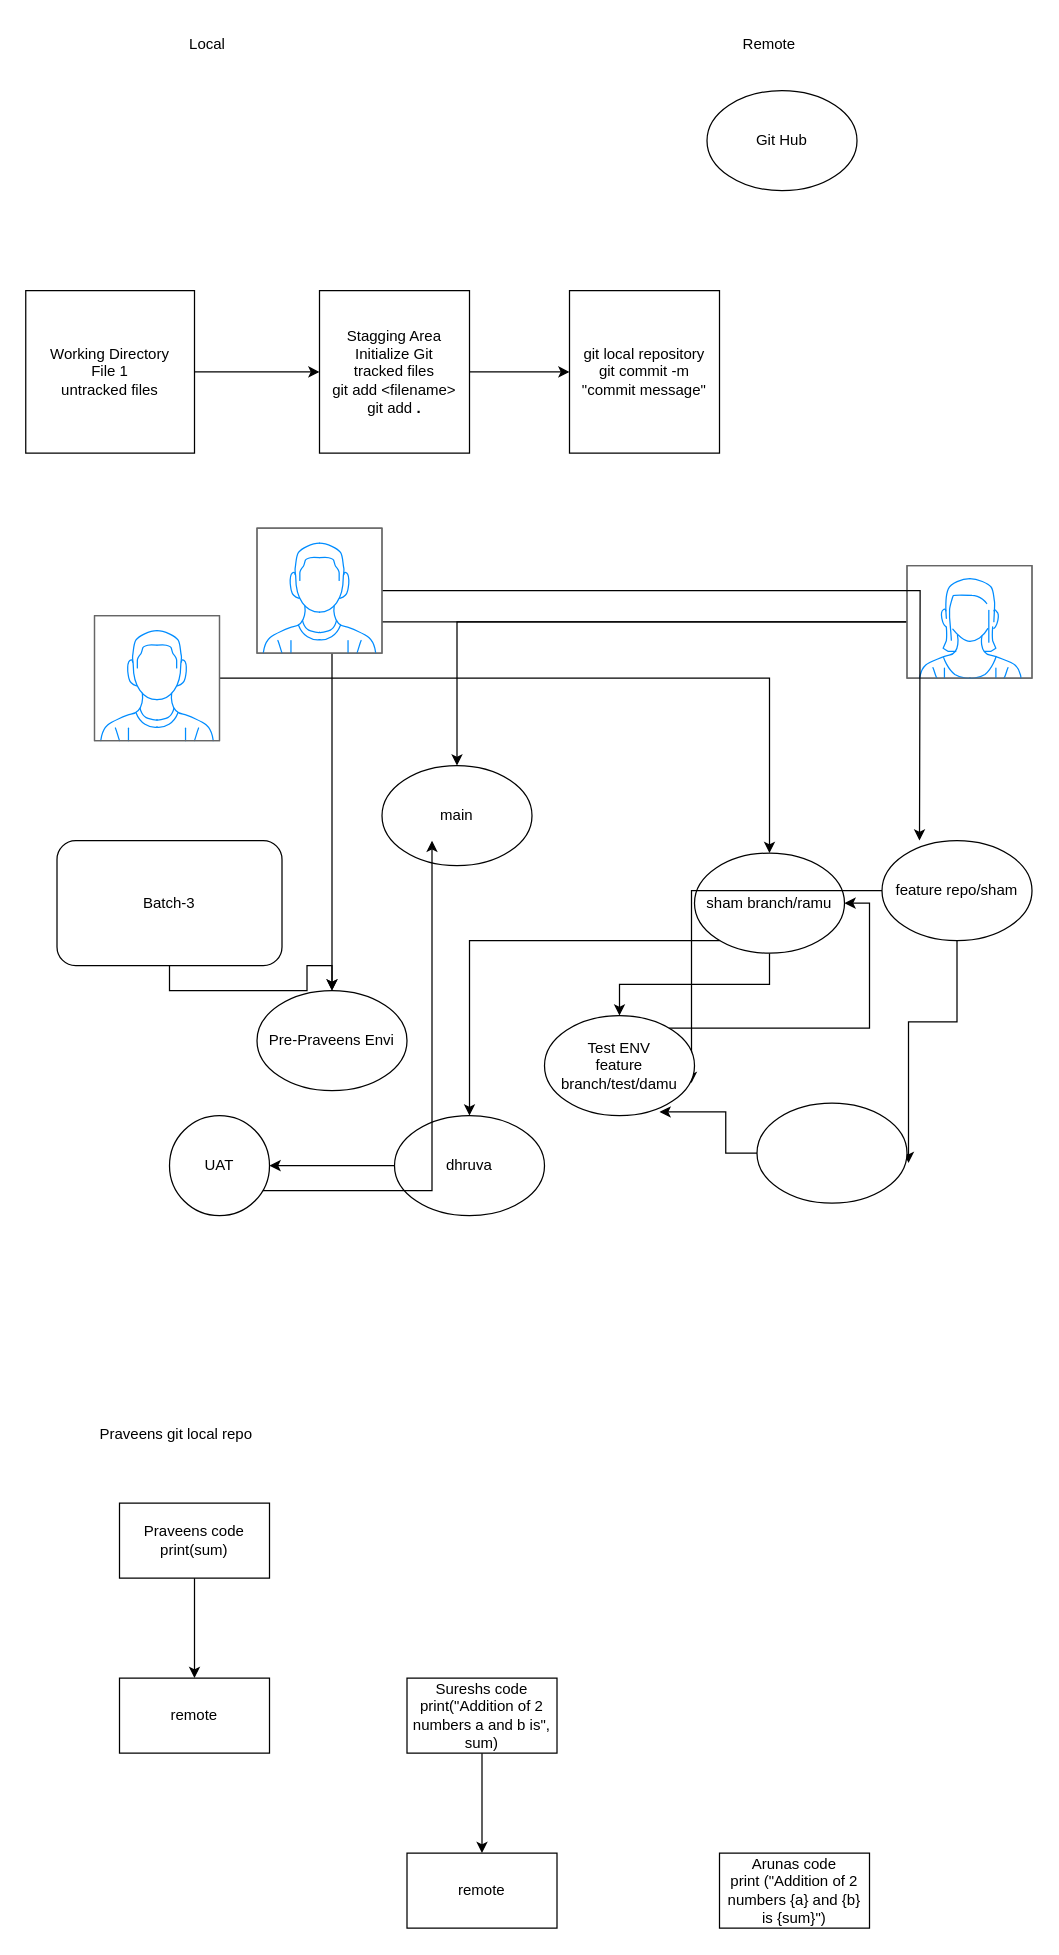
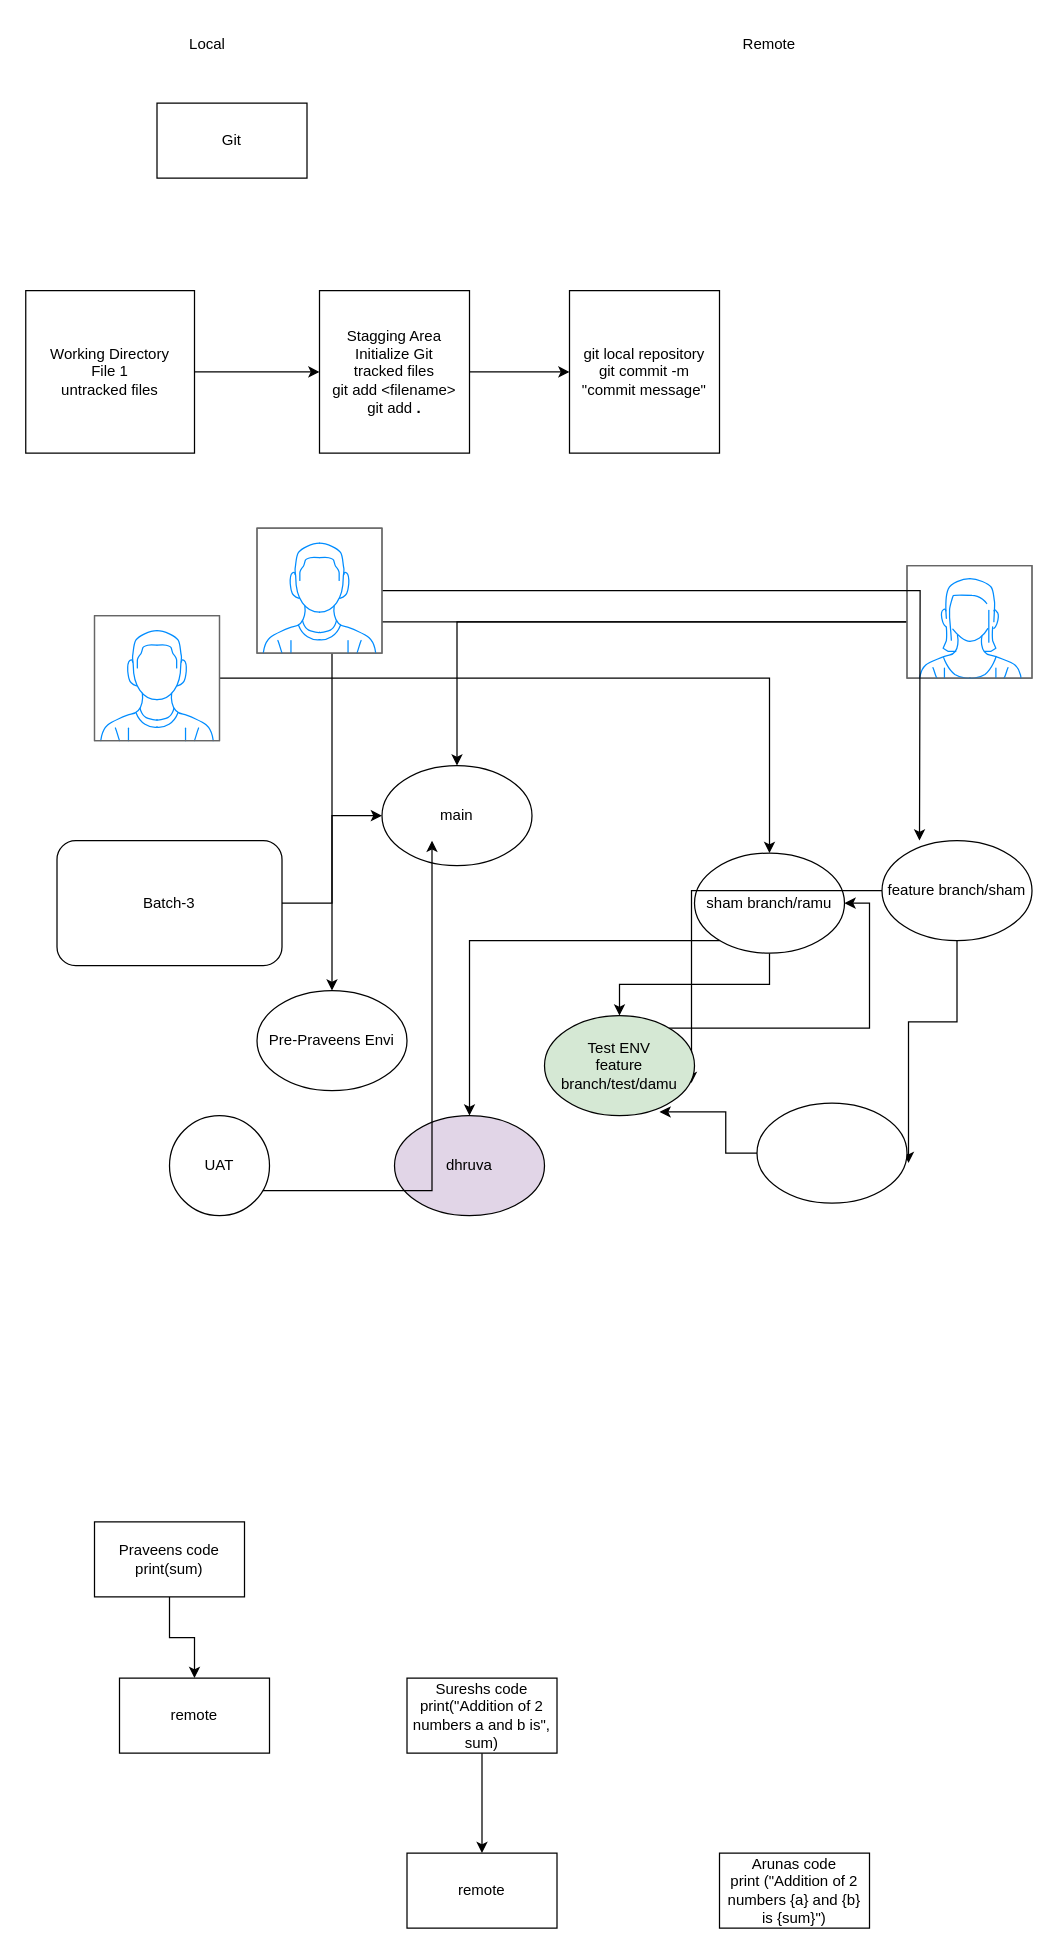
node "Git": added
node "Git Hub": removed
node "feature repo/sham": label "feature repo/sham" -> "feature branch/sham"
edge "Batch-3" -> "Pre-Praveens Envi": now "Batch-3" -> "main"
node "Test ENV feature branch/test/damu": fillcolor #ffffff -> #d5e8d4
edge "dhruva" -> "UAT": removed
node "dhruva": fillcolor #ffffff -> #e1d5e7
node "Praveens git local repo": removed
node "Praveens code print(sum)": moved (194, 1541) -> (169, 1559)
